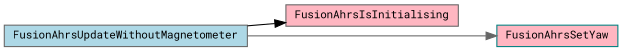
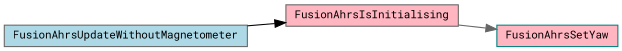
edge "FusionAhrsUpdateWithoutMagnetometer" -> "FusionAhrsSetYaw": now "FusionAhrsIsInitialising" -> "FusionAhrsSetYaw"
